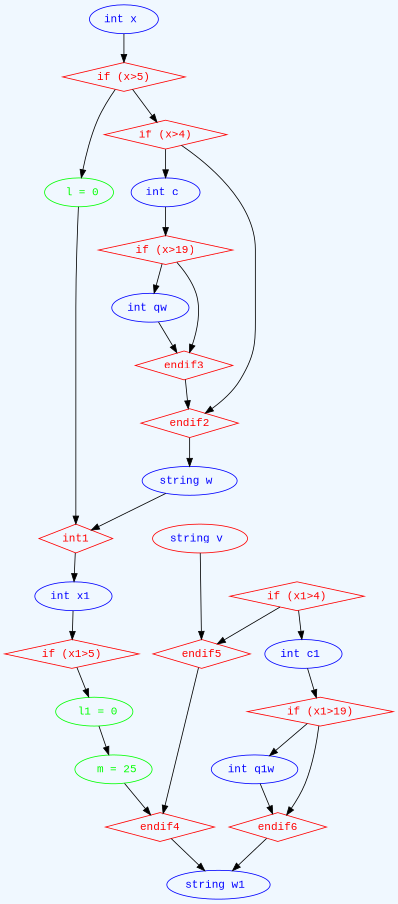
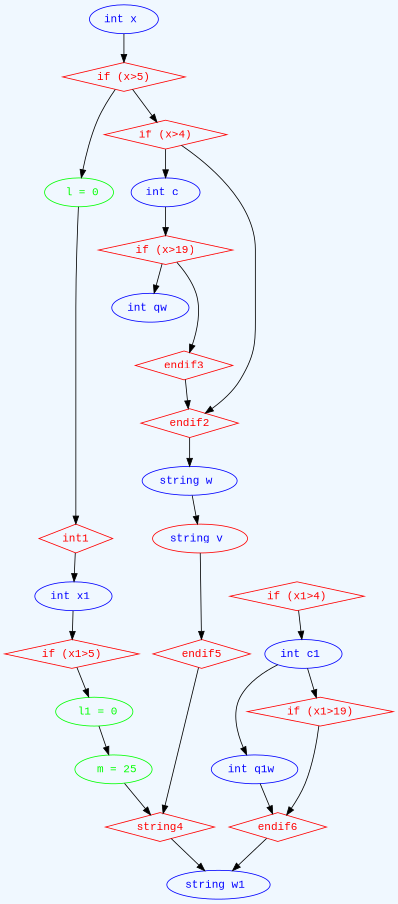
edge "int qw" -> "endif3": removed
edge "string w" -> "int1": now "string w" -> "string v"
edge "if (x1>4)" -> "endif5": removed
edge "if (x1>19)" -> "int q1w": now "int c1" -> "int q1w"
node "endif4": label "endif4" -> "string4"
